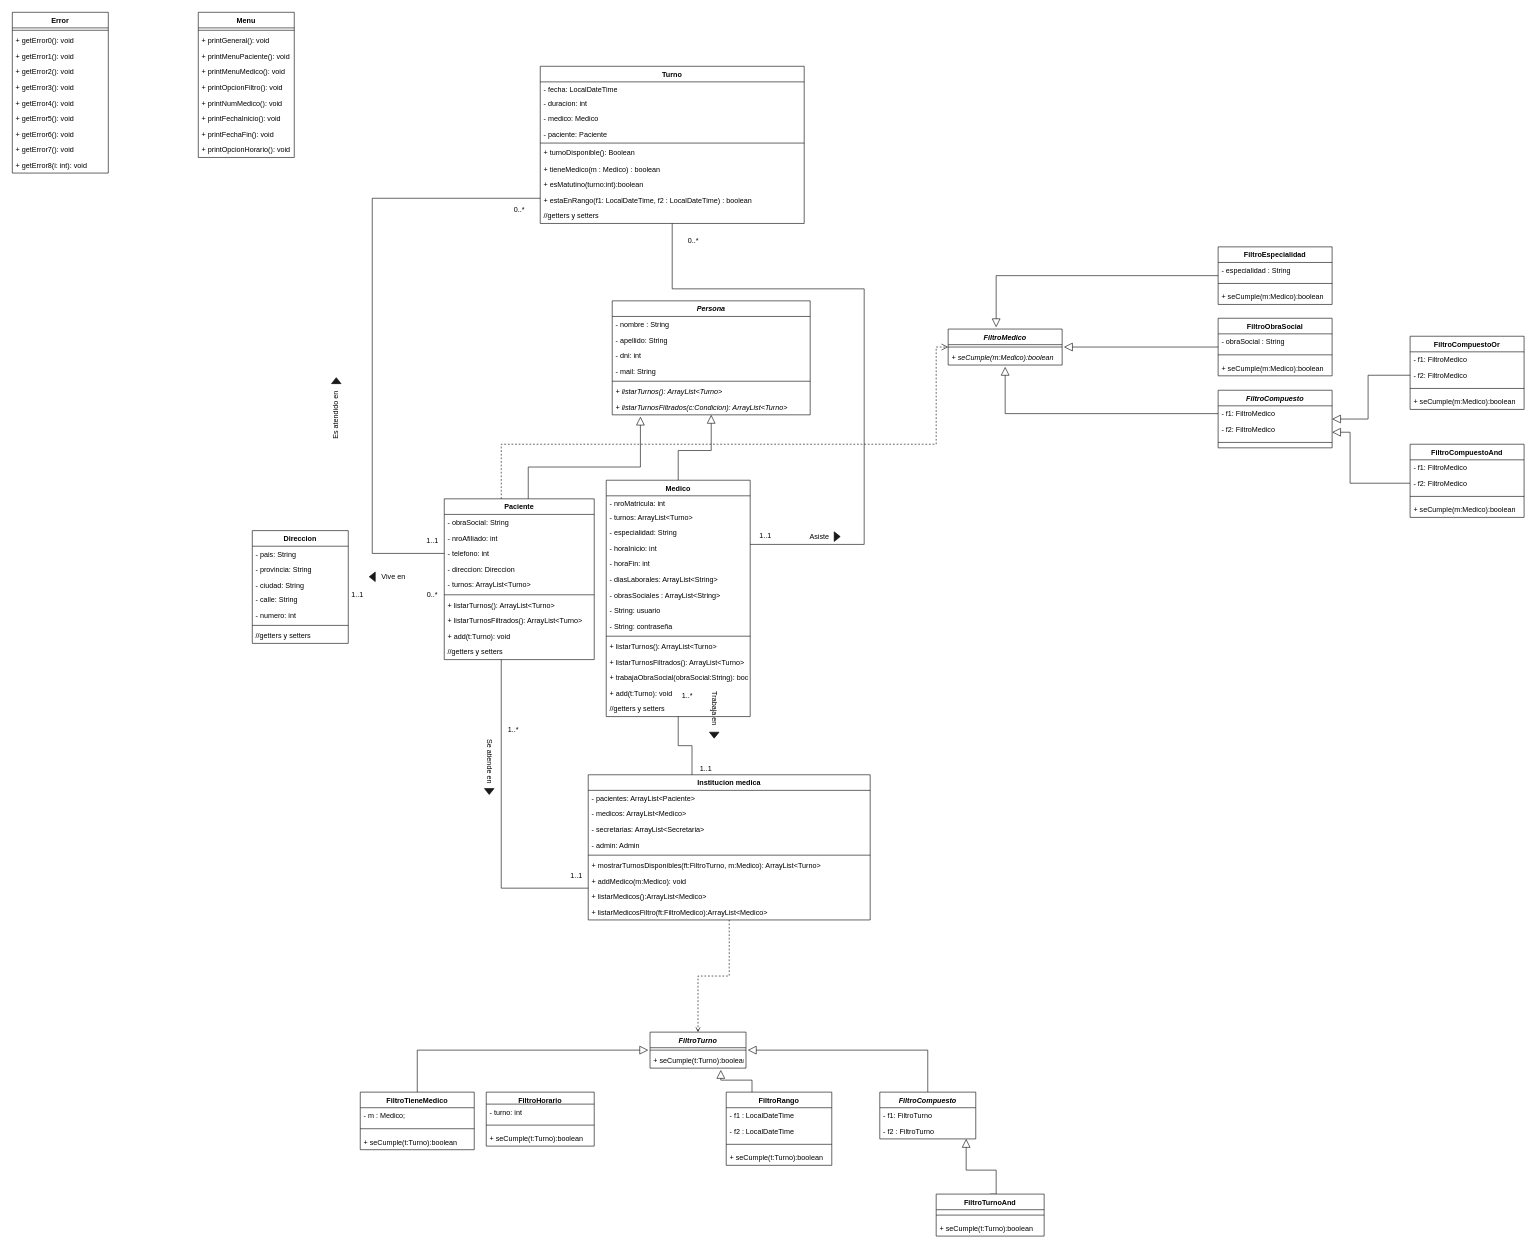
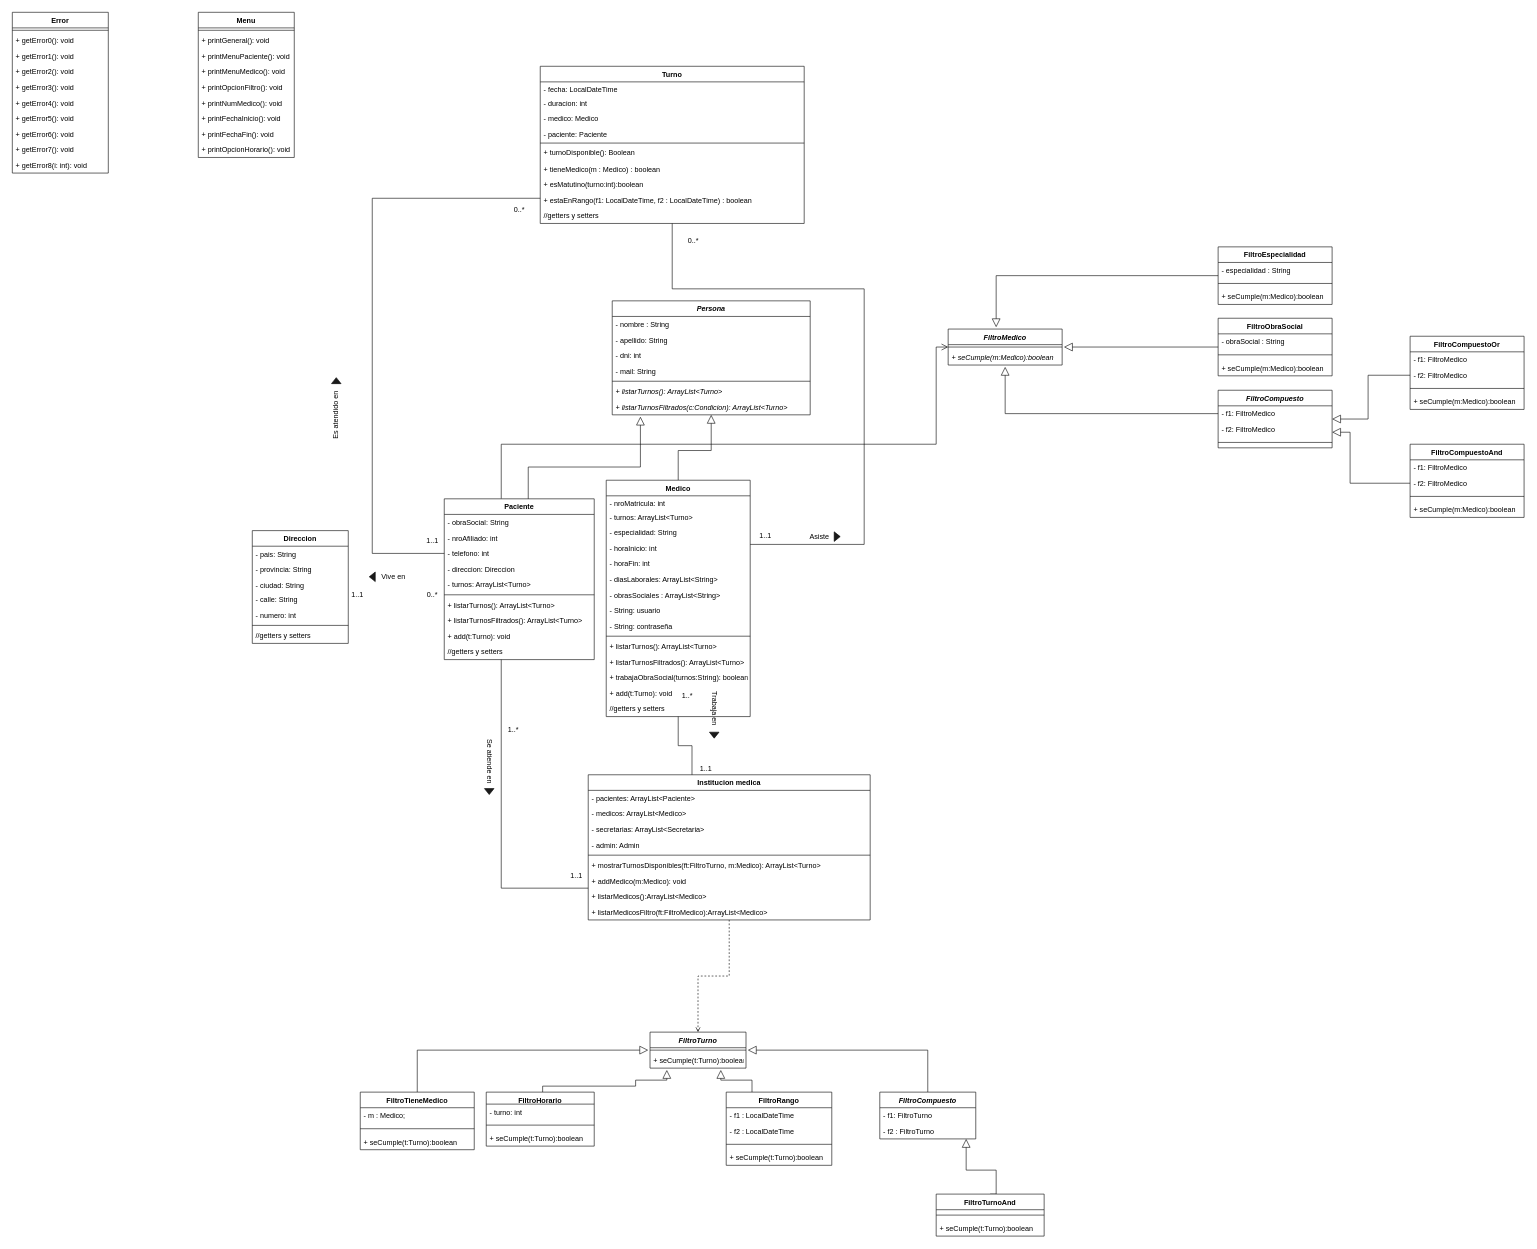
edge "Paciente" -> "FiltroMedico": style dashed -> solid
node "+ trabajaObraSocial(obraSocial:String): boolean": label "+ trabajaObraSocial(obraSocial:String): boolean" -> "+ trabajaObraSocial(turnos:String): boolean"
edge "FiltroHorario" -> "FiltroTurno": added
